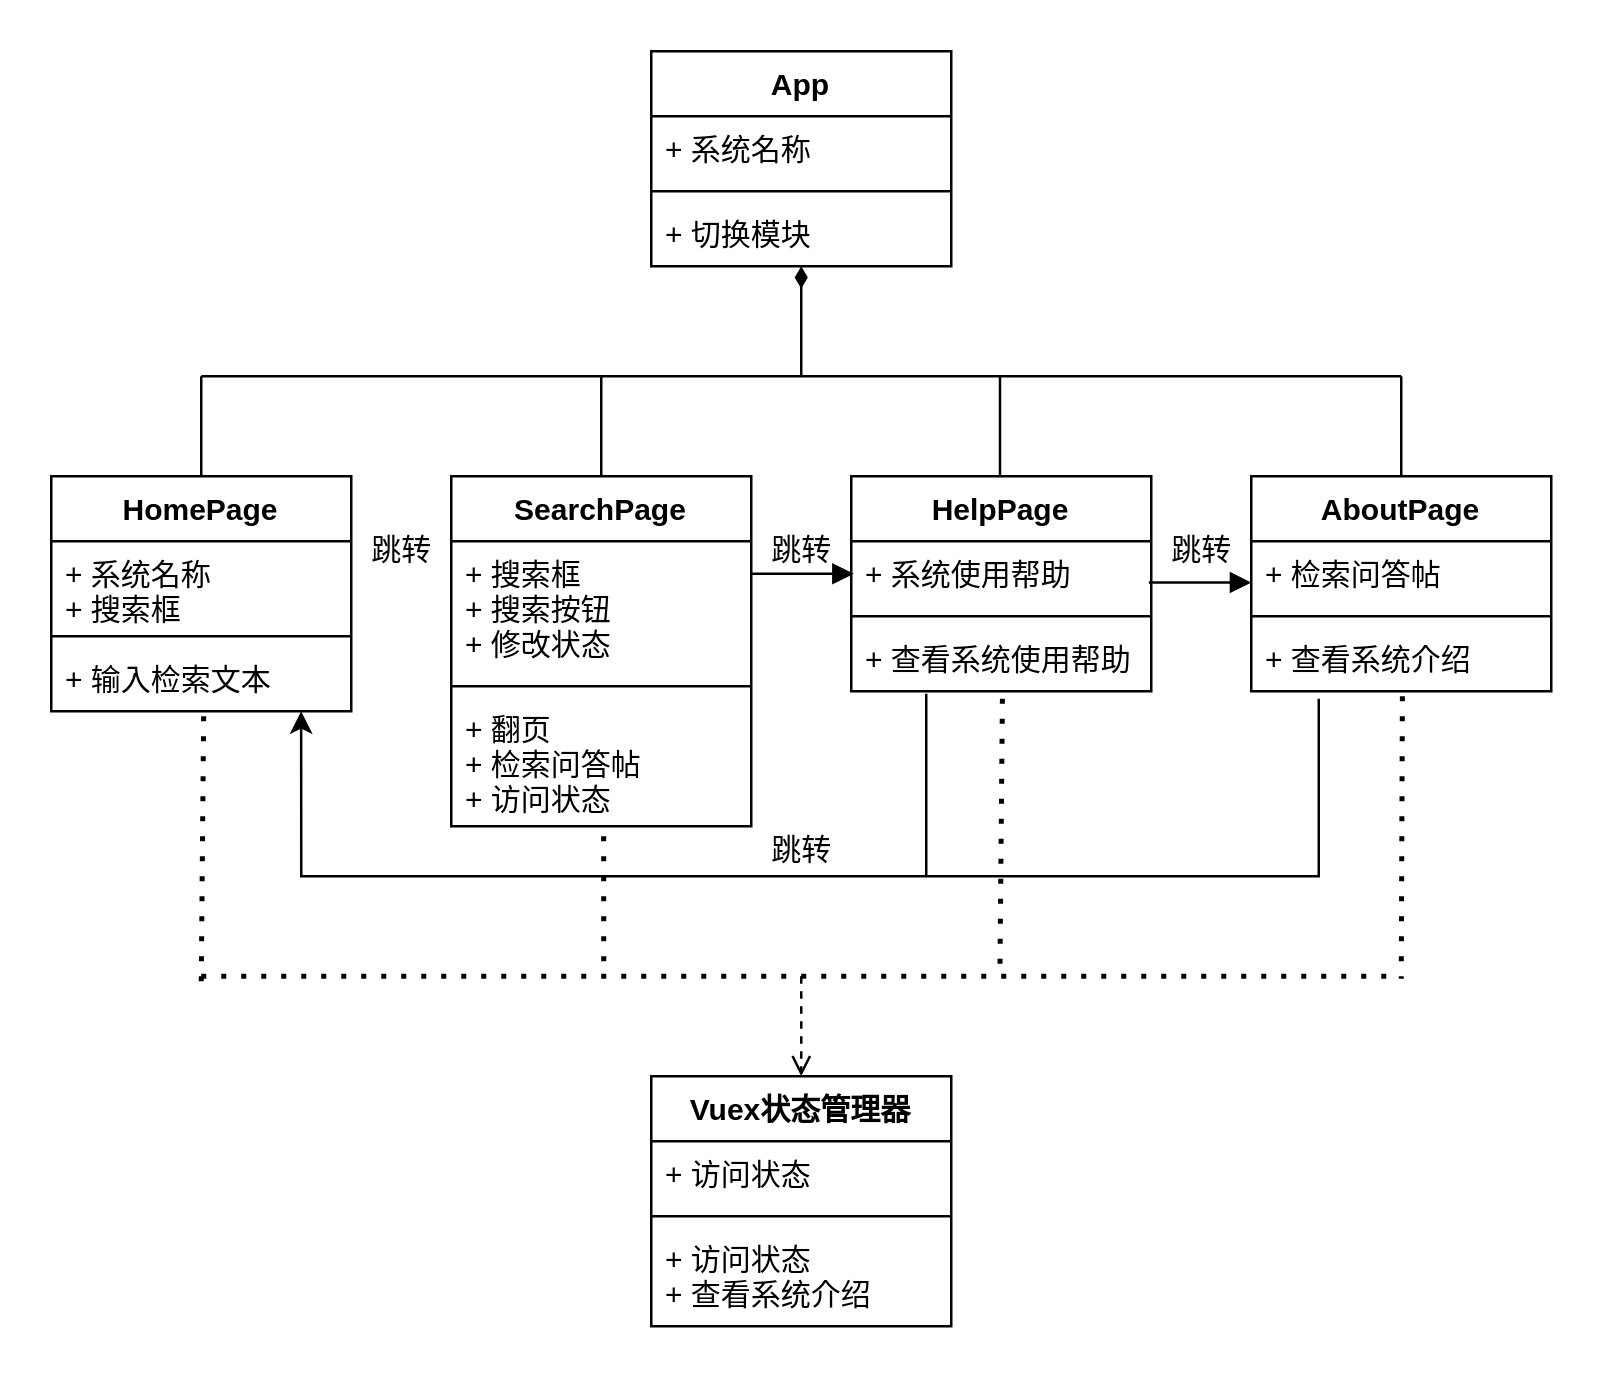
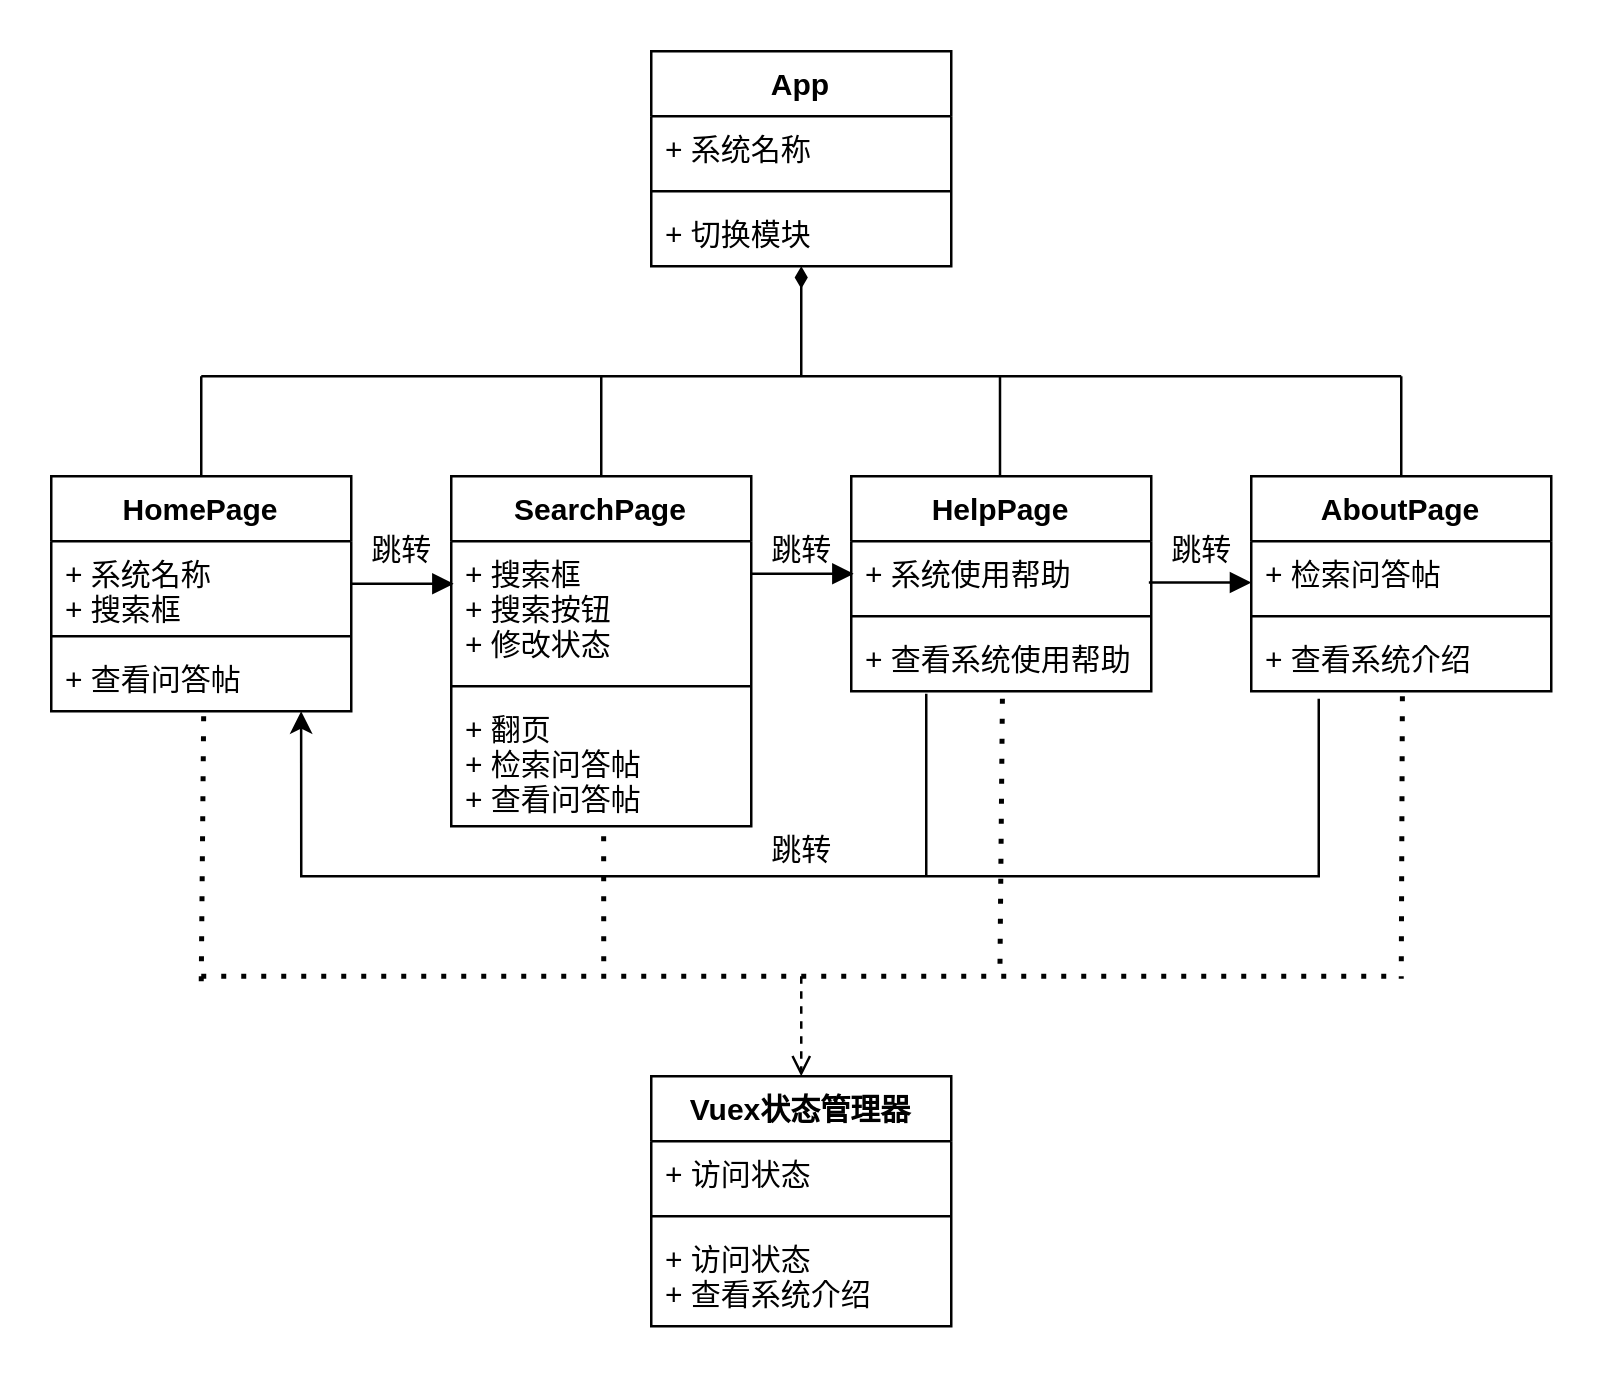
edge "+ 系统名称 + 搜索框" -> "+ 搜索框 + 搜索按钮 + 修改状态": added
node "+ 输入检索文本": label "+ 输入检索文本" -> "+ 查看问答帖"
node "+ 翻页 + 检索问答帖 + 访问状态": label "+ 翻页 + 检索问答帖 + 访问状态" -> "+ 翻页 + 检索问答帖 + 查看问答帖"
